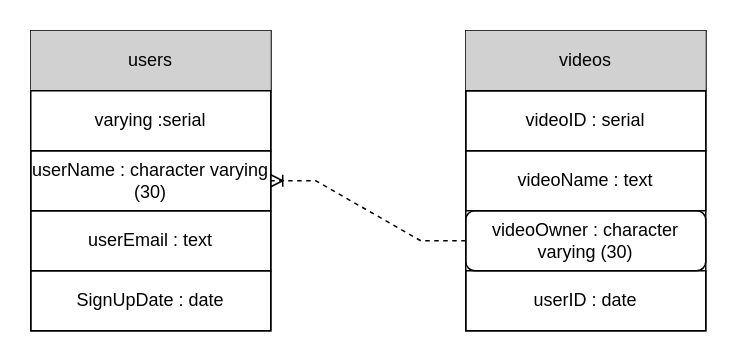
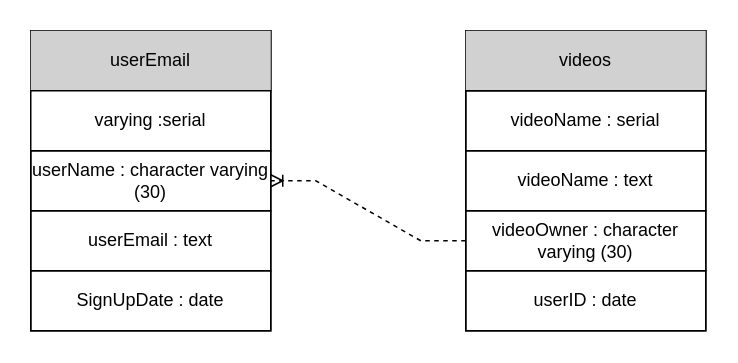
node "users": label "users" -> "userEmail"
node "videoID : serial": label "videoID : serial" -> "videoName : serial"
node "videoOwner : character varying (30)": shape rounded rectangle -> rectangle
